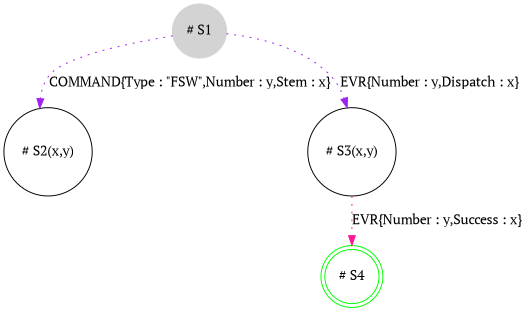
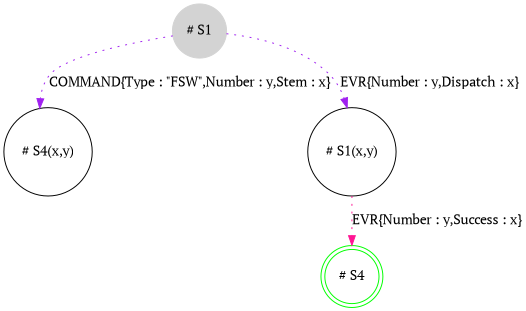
node "# S2(x,y)": label "# S2(x,y)" -> "# S4(x,y)"
node "# S3(x,y)": label "# S3(x,y)" -> "# S1(x,y)"
